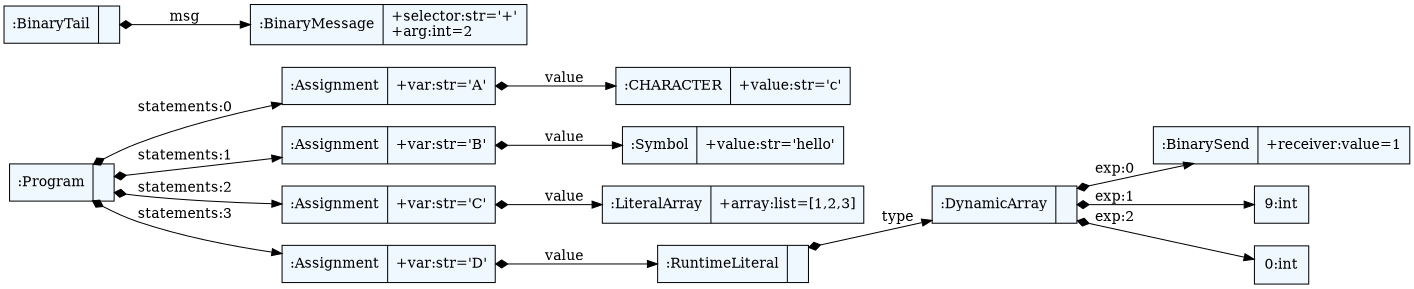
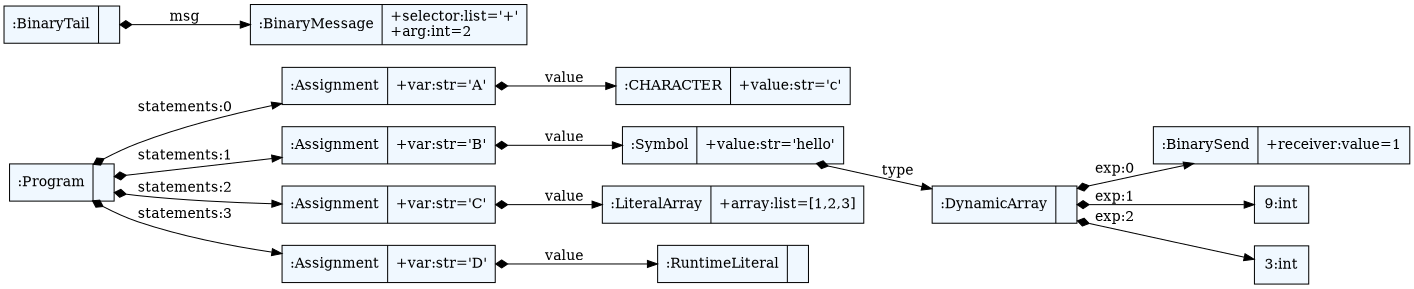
node ":BinaryMessage": text "+selector:str='+'" -> "+selector:list='+'"
edge ":DynamicArray" -- ":RuntimeLiteral": now ":DynamicArray" -- ":Symbol"
node "0:int": label "0:int" -> "3:int"
